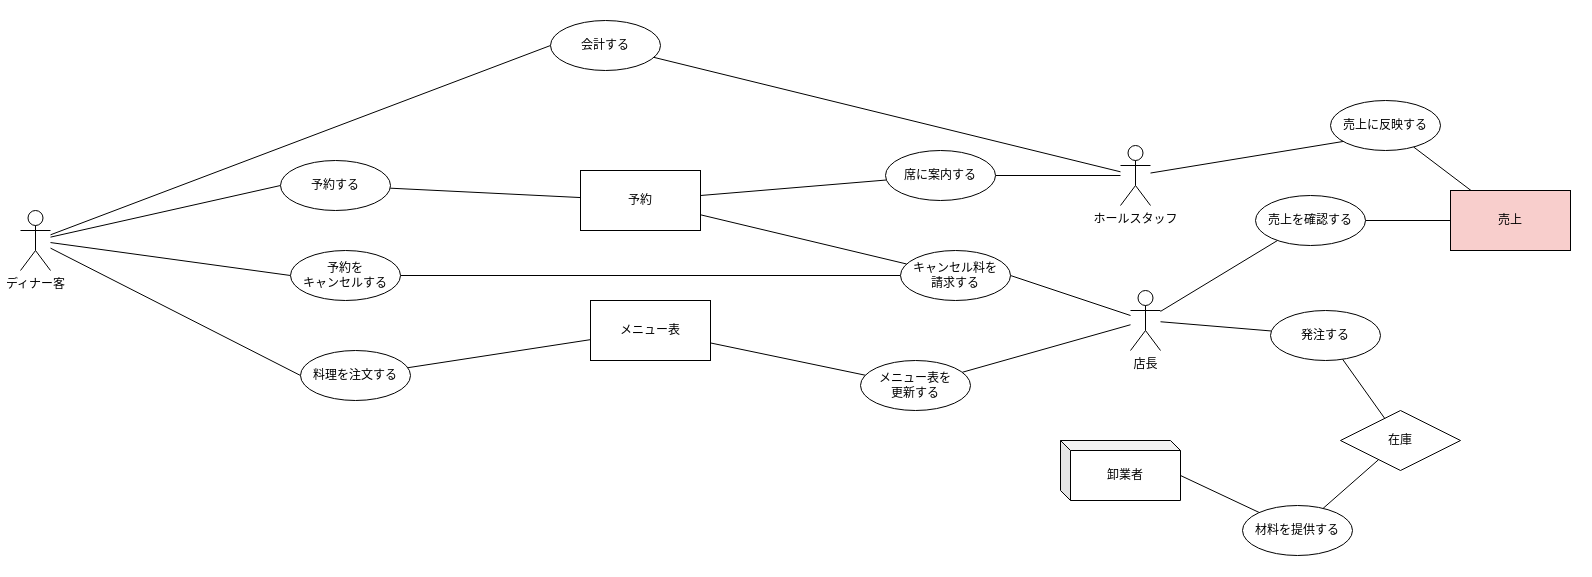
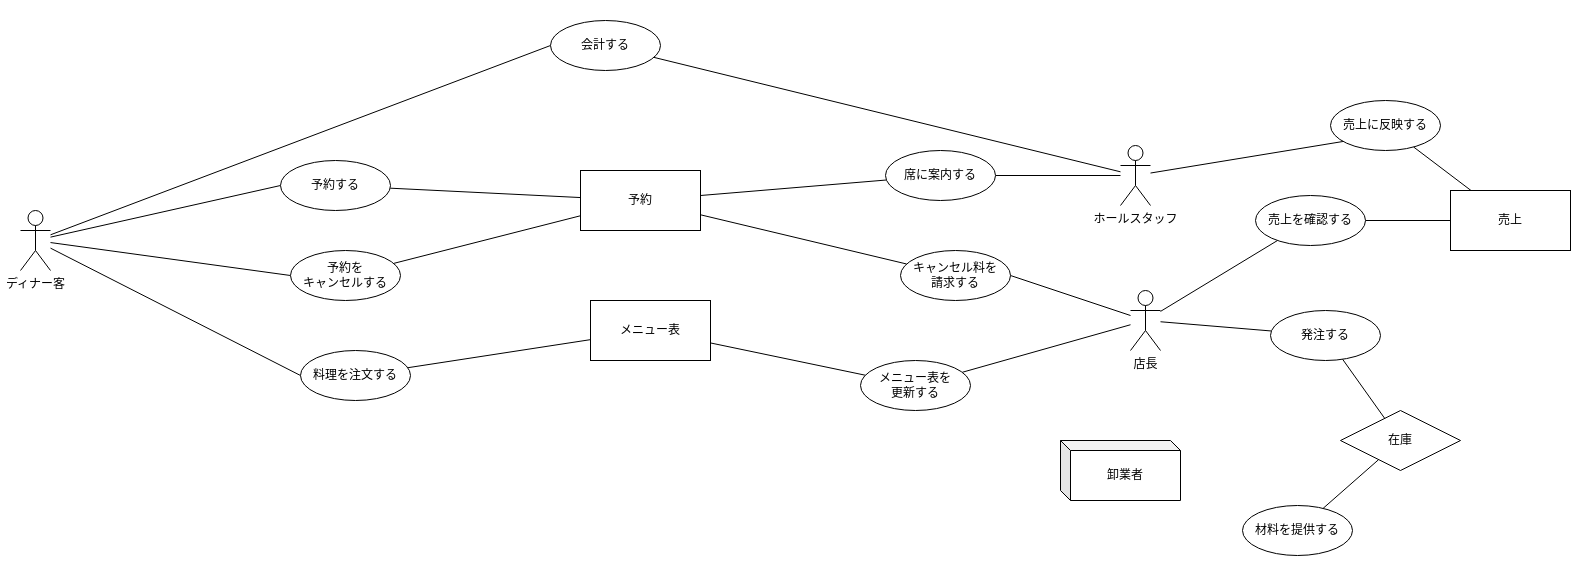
node "売上": fillcolor #f8cecc -> #ffffff
edge "予約を キャンセルする" -- "キャンセル料を 請求する": now "予約を キャンセルする" -- "予約"
edge "卸業者" -- "材料を提供する": removed
